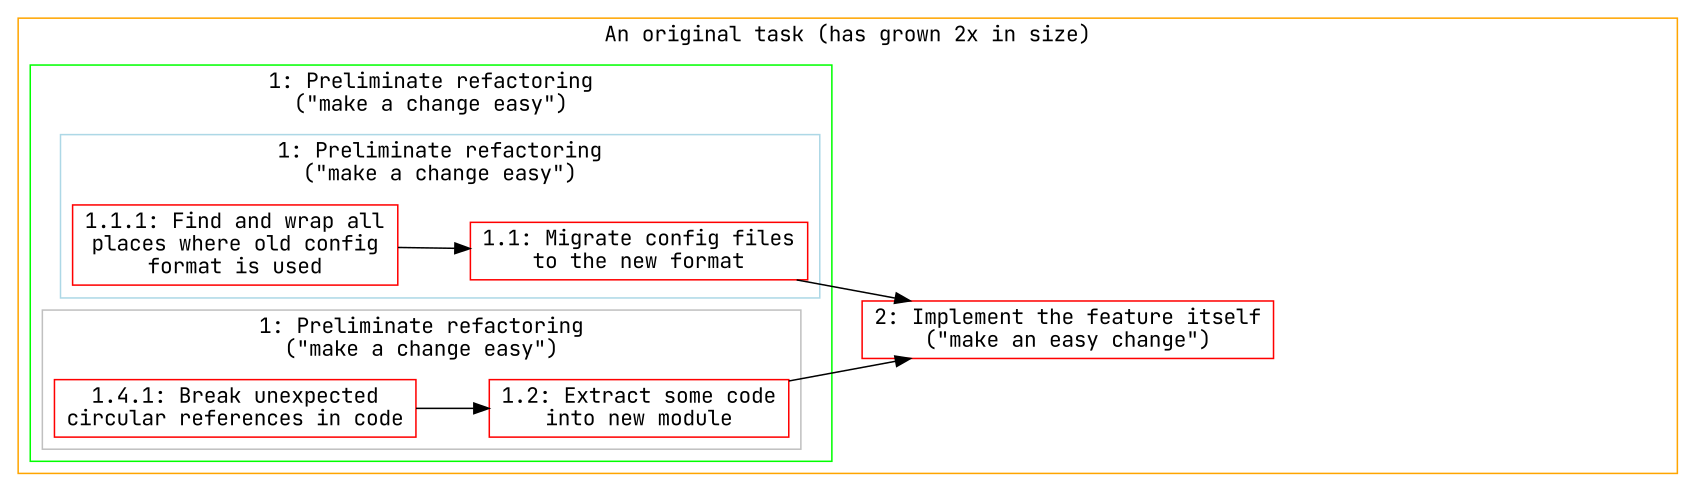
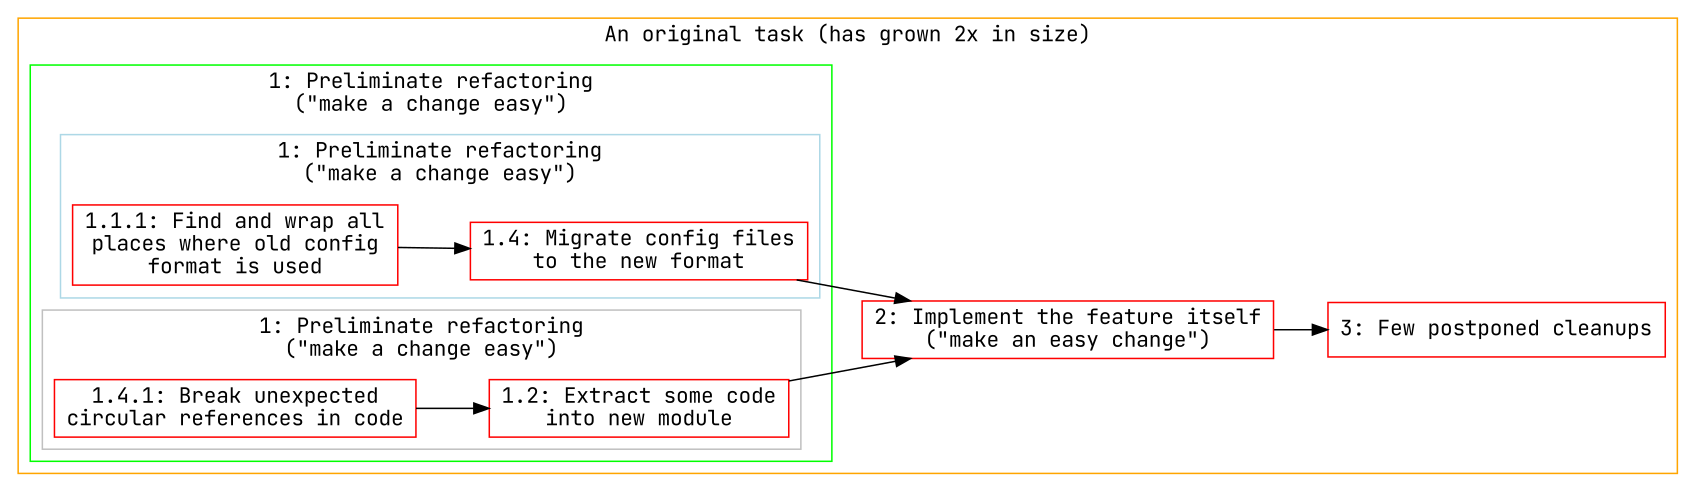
node "1.1: Migrate config files to the new format": label "1.1: Migrate config files to the new format" -> "1.4: Migrate config files to the new format"
node "3: Few postponed cleanups": added
